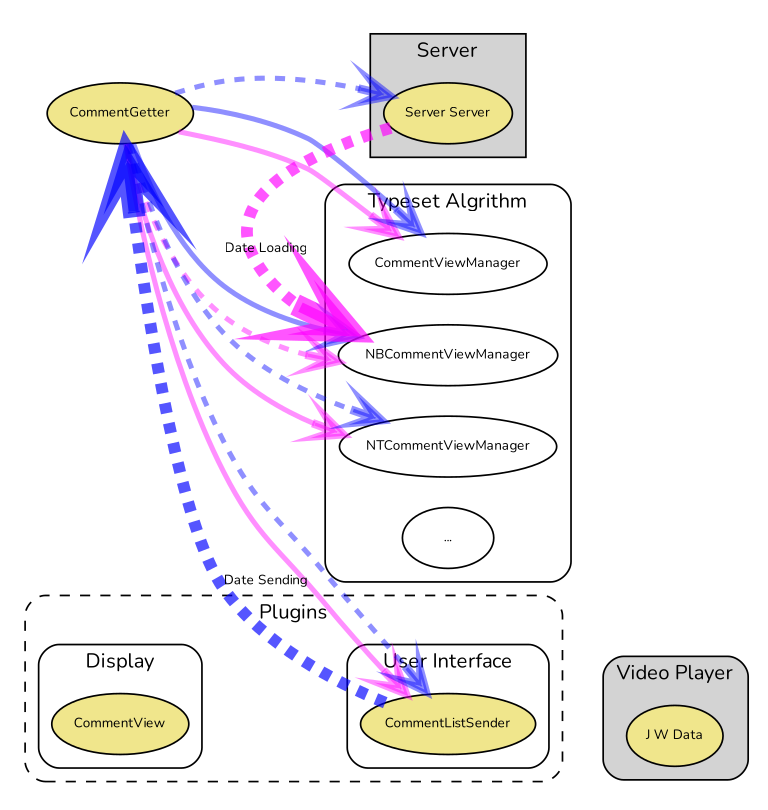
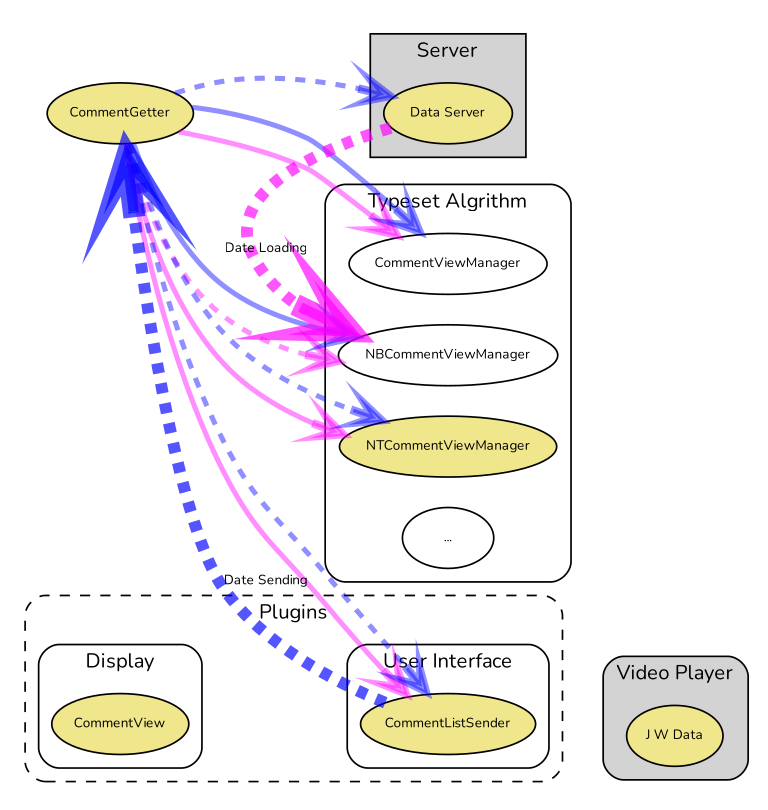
node "Server Server": label "Server Server" -> "Data Server"
node "NTCommentViewManager": fillcolor white -> khaki
